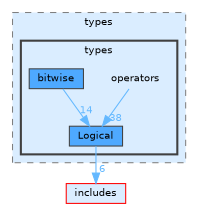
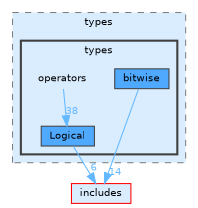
edge "bitwise" -> "Logical": now "bitwise" -> "includes"
